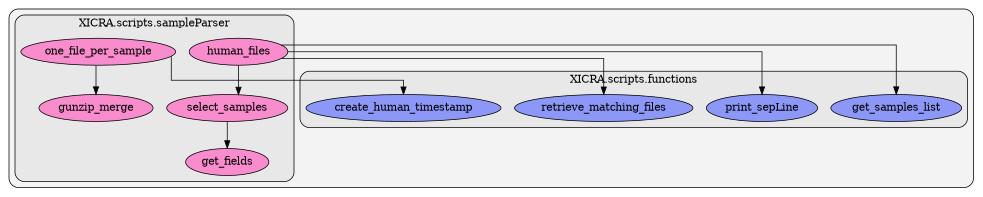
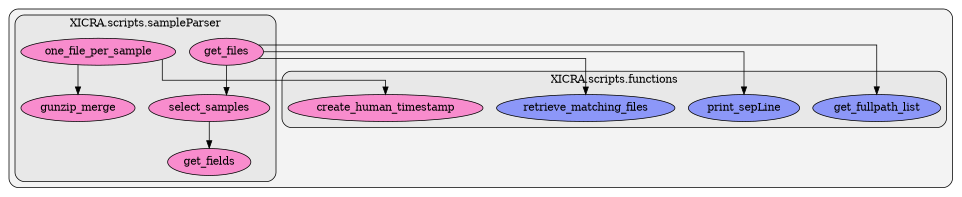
node "human_files": label "human_files" -> "get_files"
node "create_human_timestamp": fillcolor #6575ffb2 -> #ff65c1b2
node "get_samples_list": label "get_samples_list" -> "get_fullpath_list"
